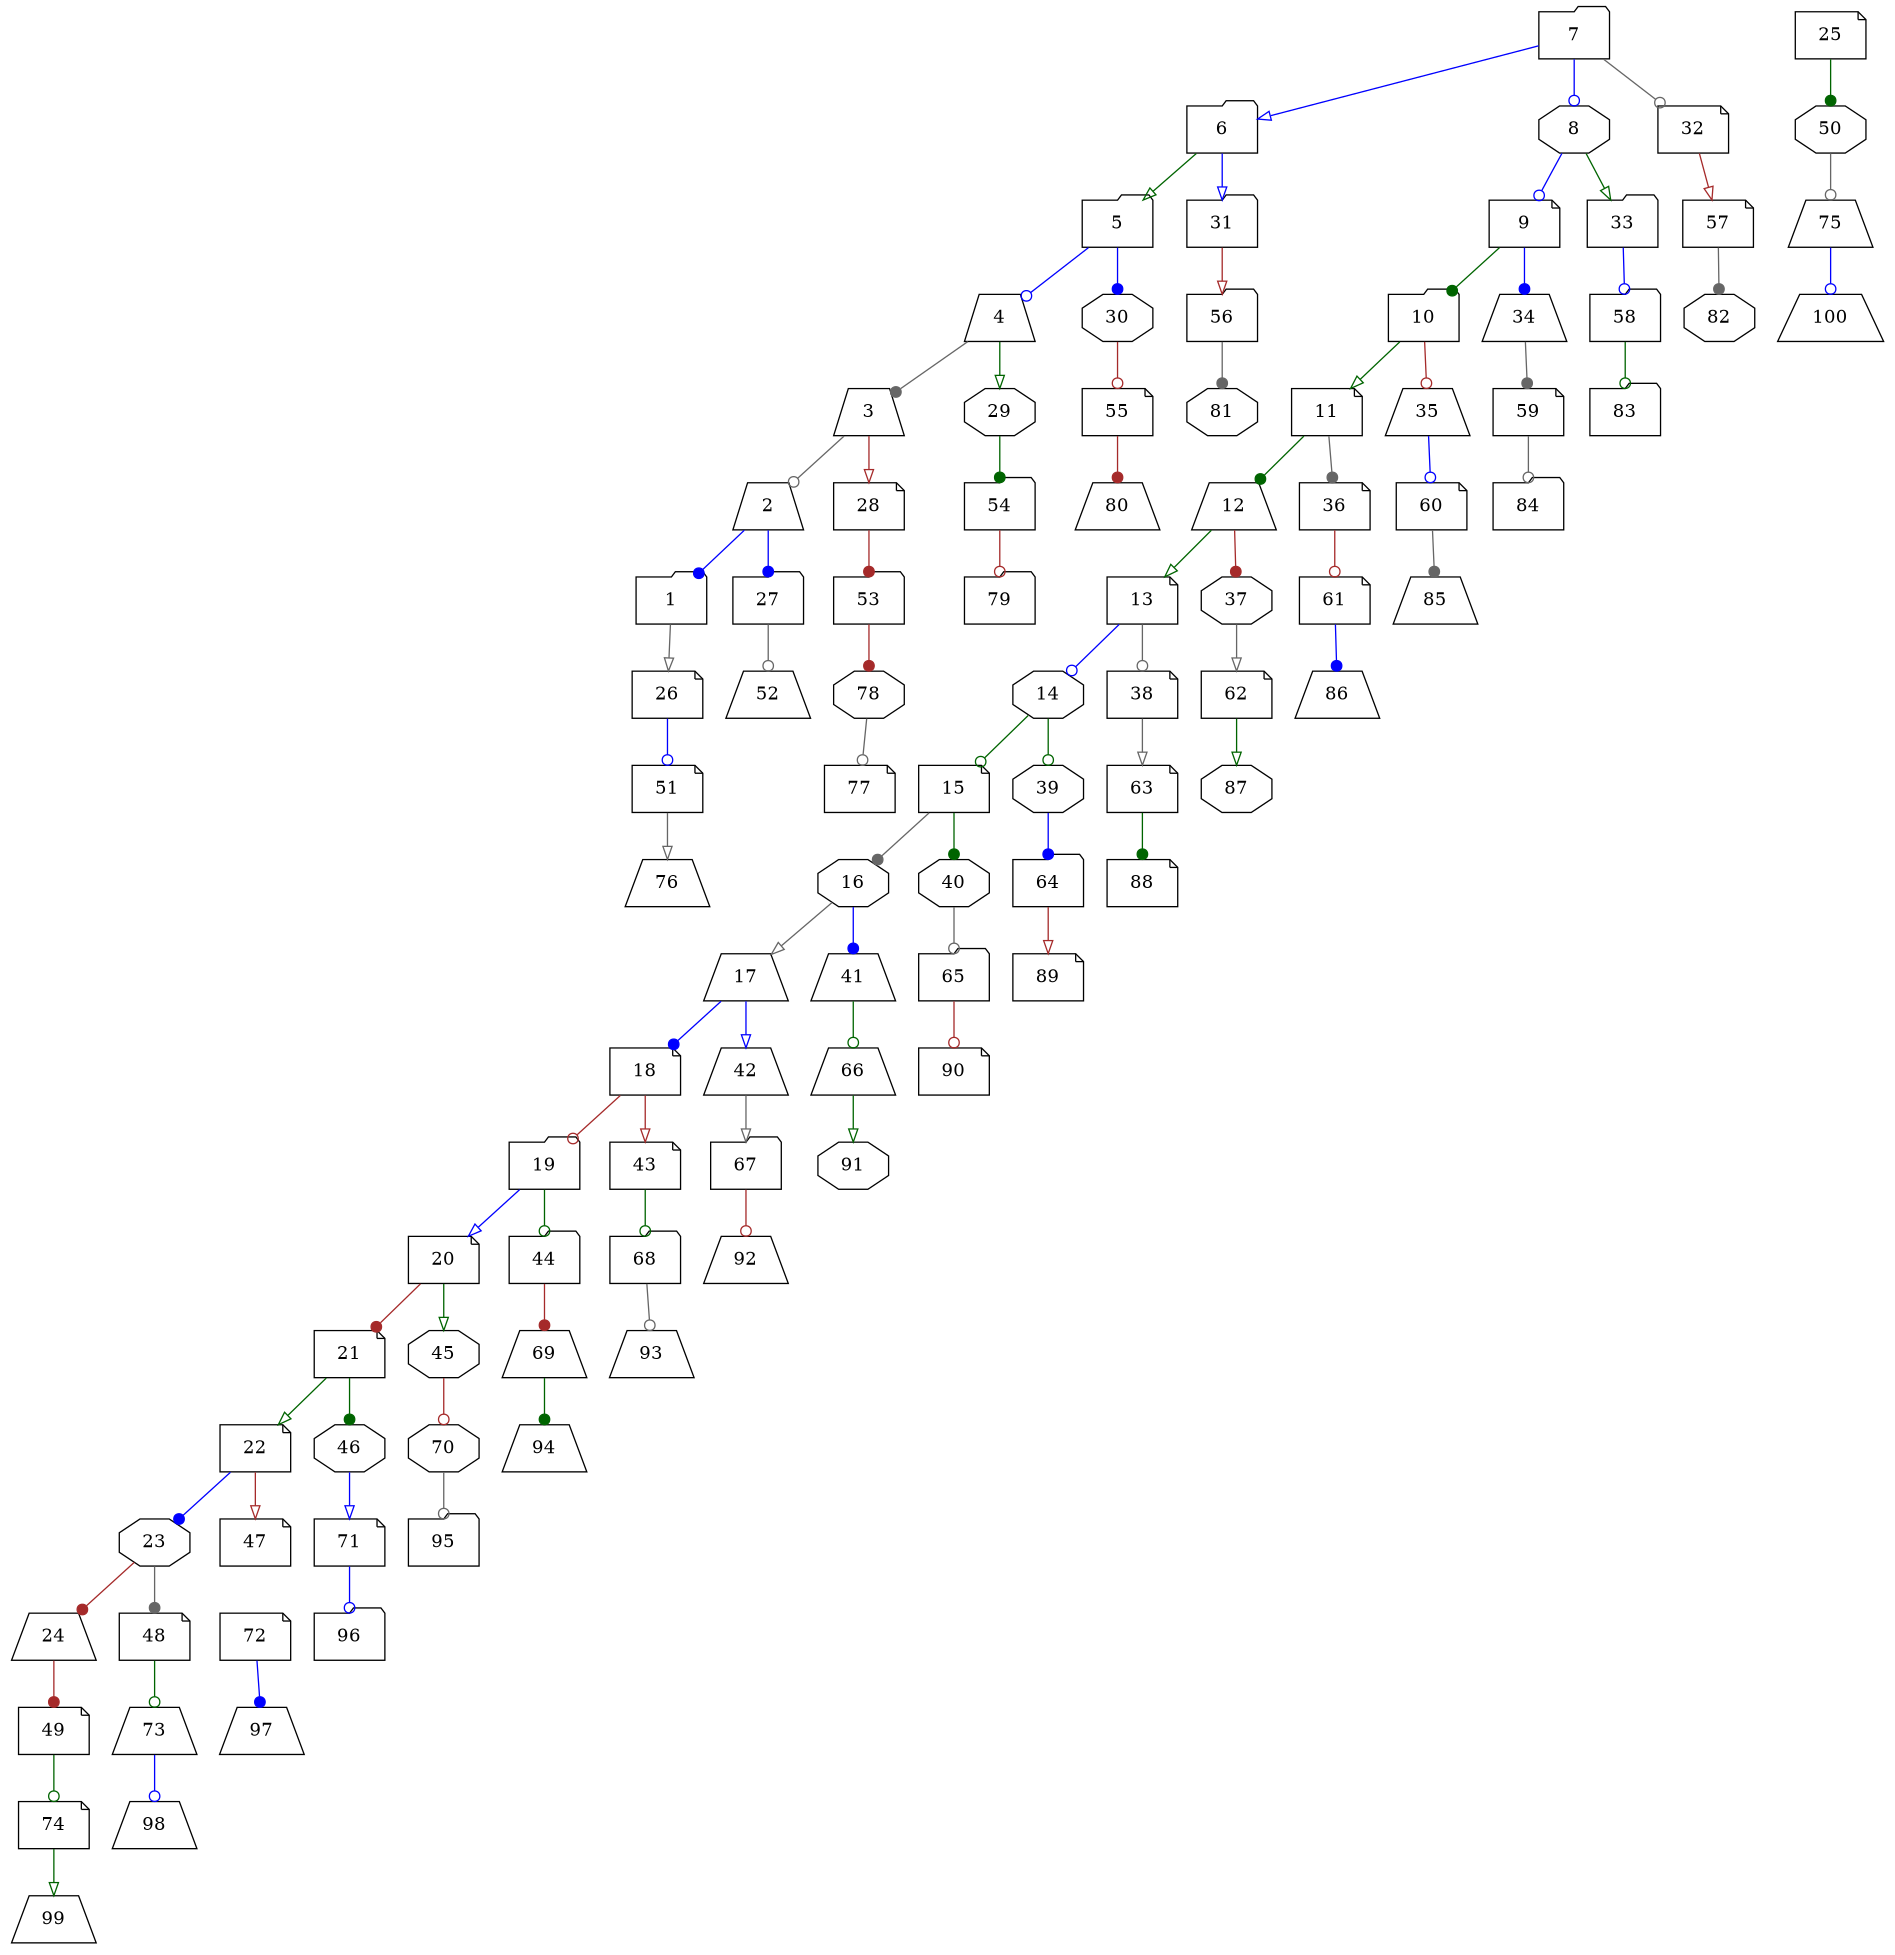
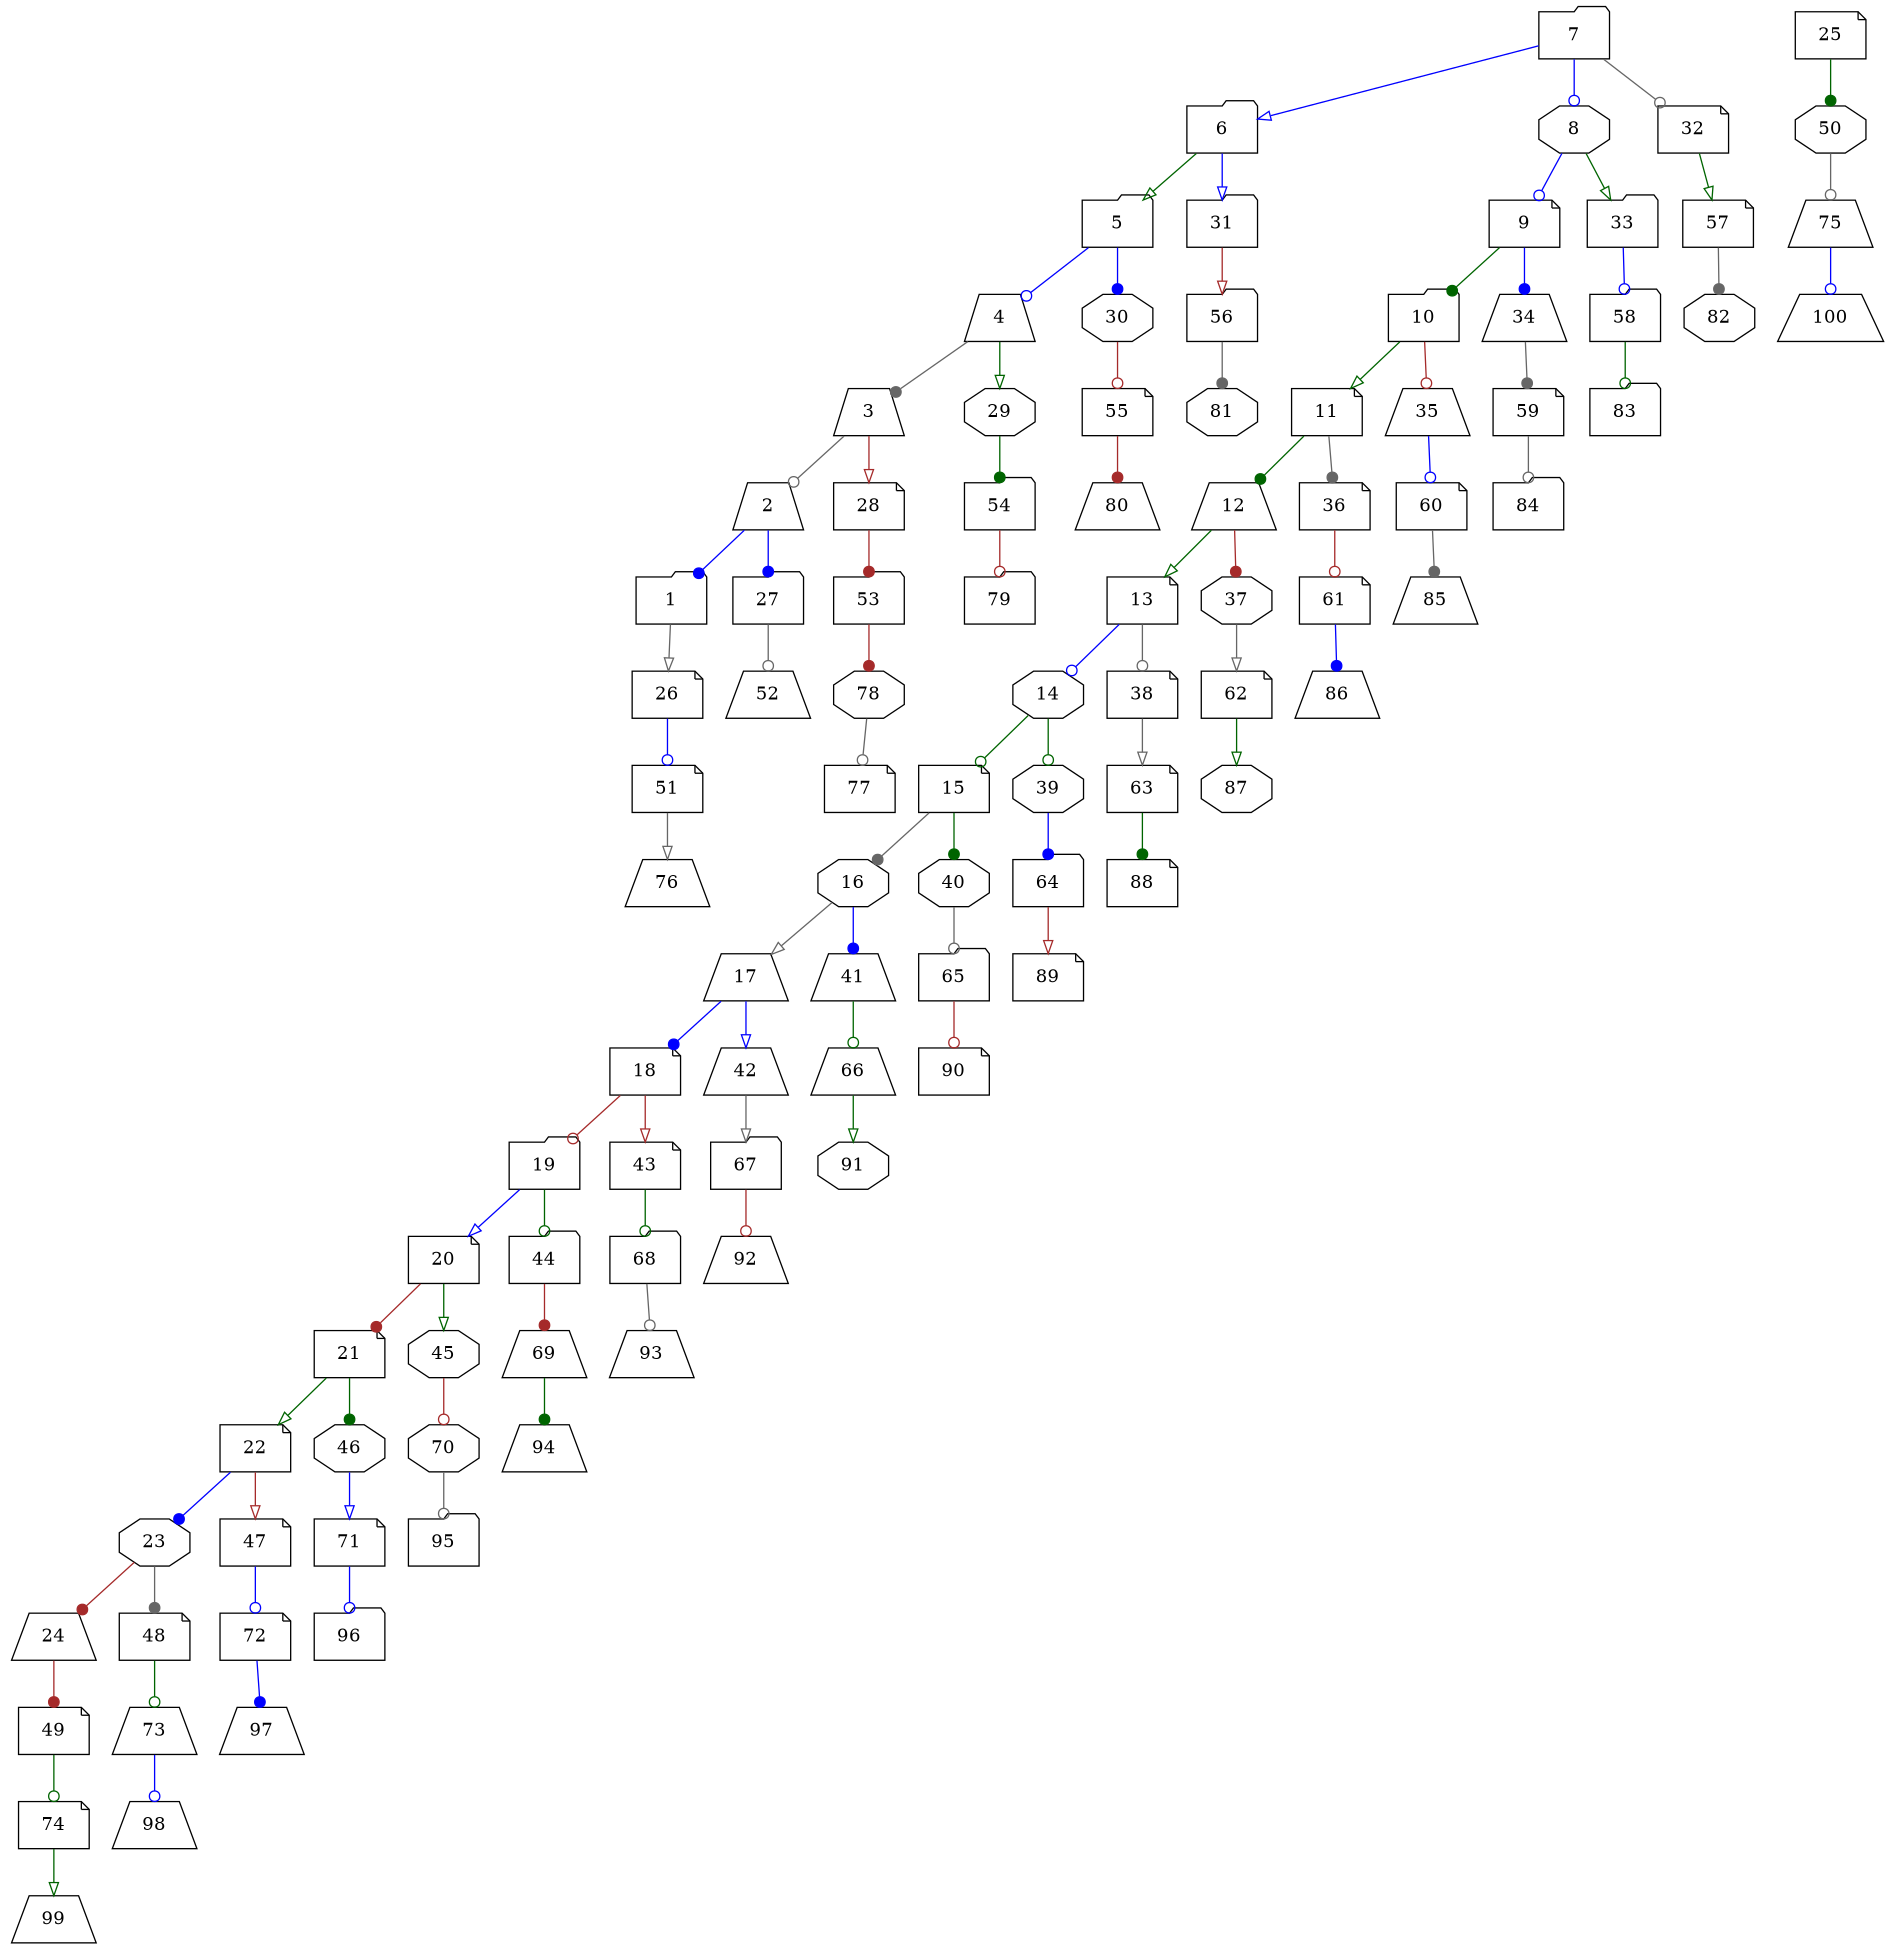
edge "32" -> "57": color brown -> darkgreen
edge "47" -> "72": added
